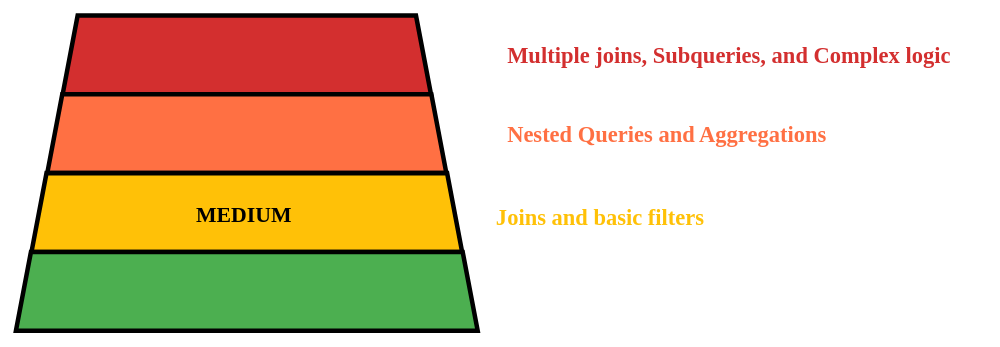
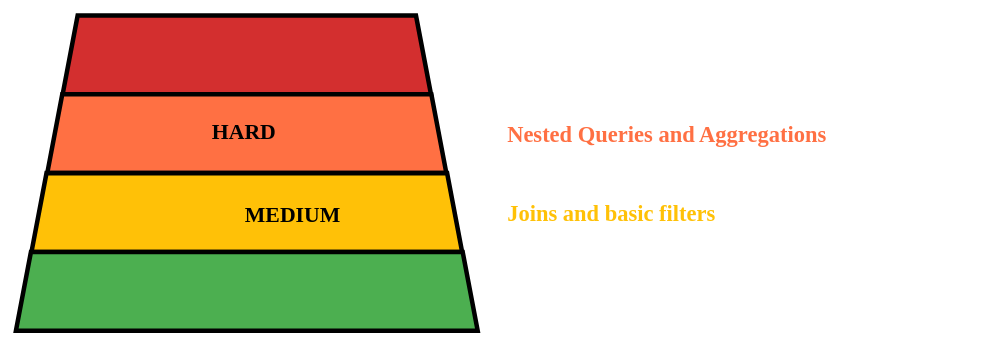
node "Multiple joins, Subqueries, and Complex logic": removed
node "HARD": added
node "MEDIUM": moved (244, 215) -> (293, 215)
node "Joins and basic filters": moved (699, 216) -> (711, 212)
